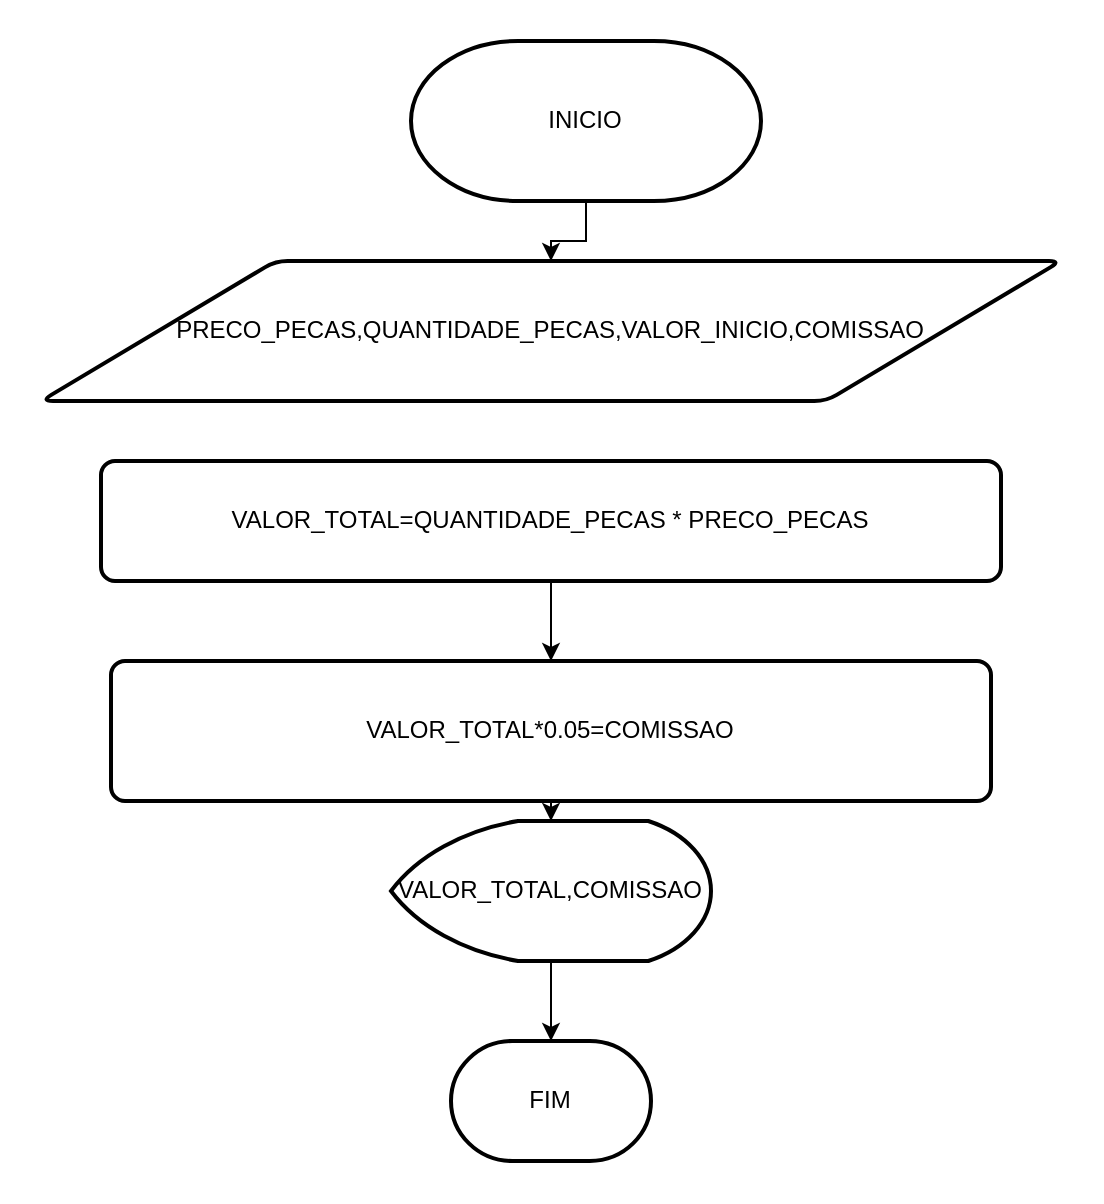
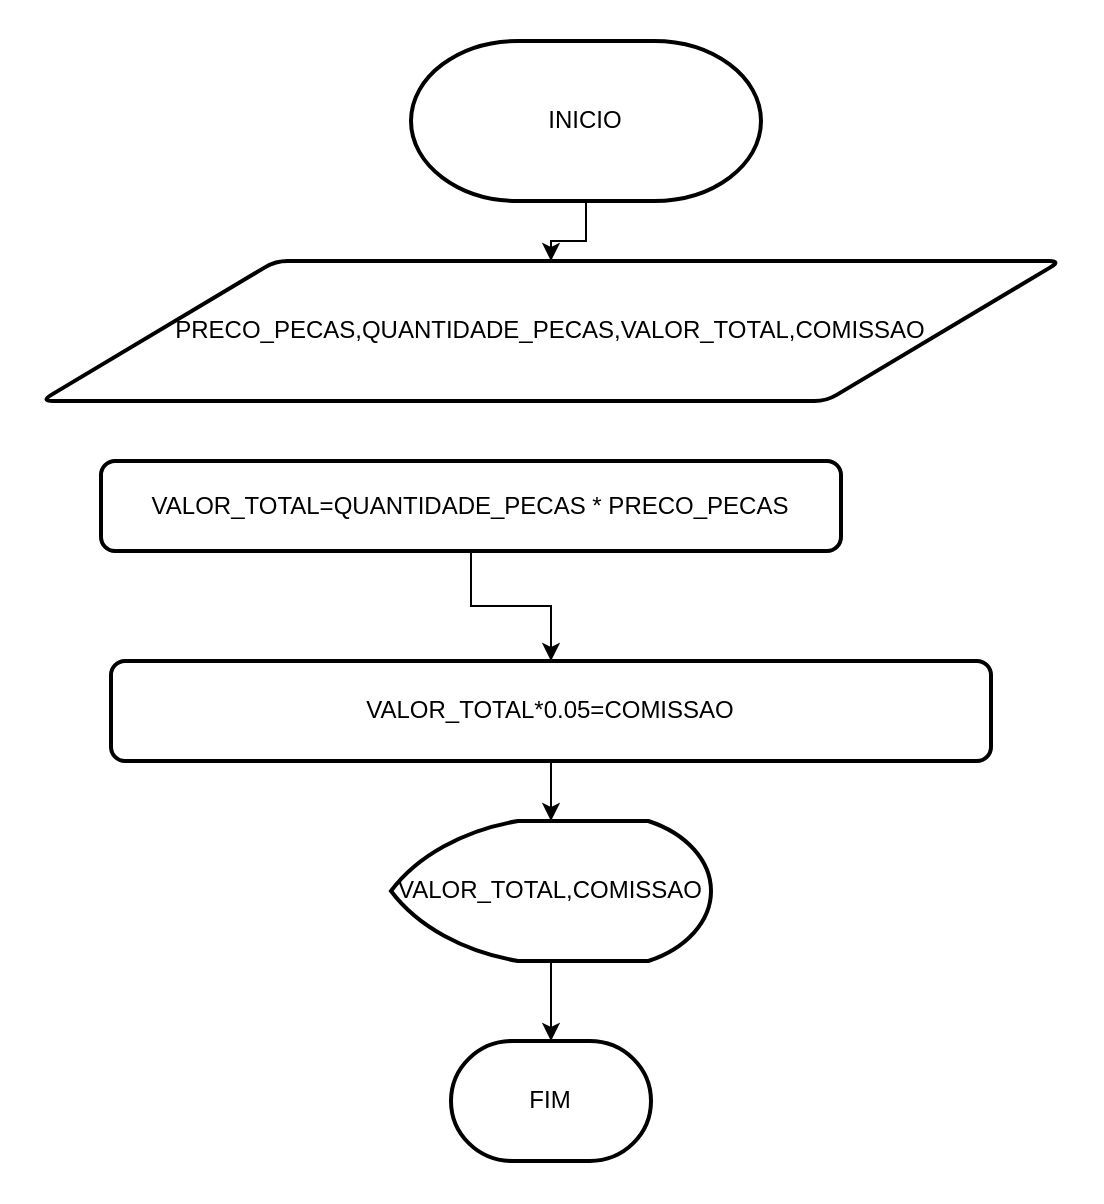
node "PRECO_PECAS,QUANTIDADE_PECAS,VALOR_INICIO,COMISSAO": label "PRECO_PECAS,QUANTIDADE_PECAS,VALOR_INICIO,COMISSAO" -> "PRECO_PECAS,QUANTIDADE_PECAS,VALOR_TOTAL,COMISSAO"
node "VALOR_TOTAL=QUANTIDADE_PECAS * PRECO_PECAS": size 900x120 -> 740x90
node "VALOR_TOTAL*0.05=COMISSAO": size 880x140 -> 880x100
